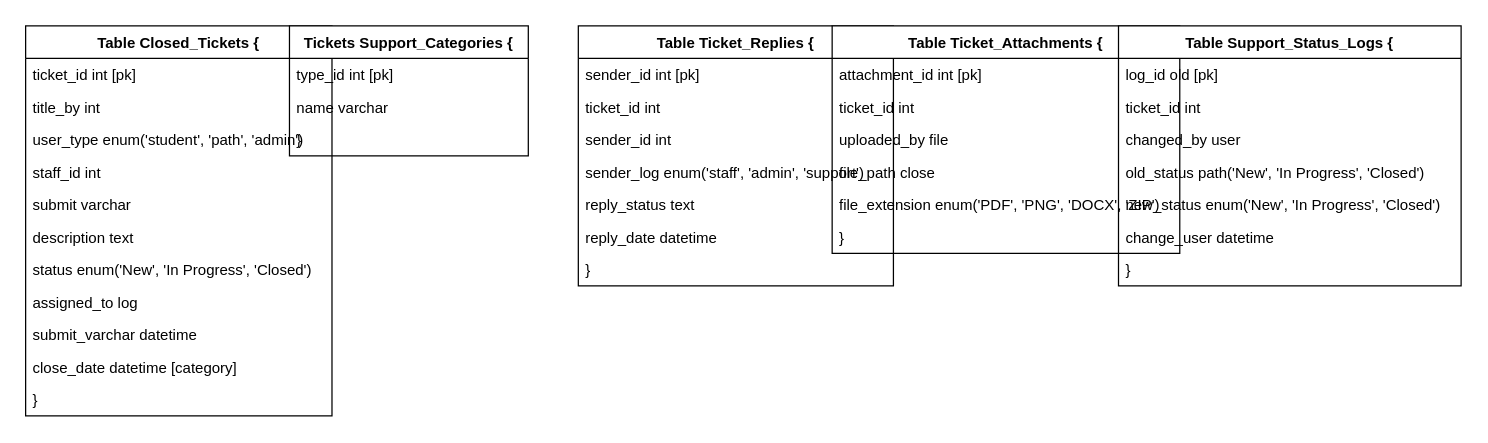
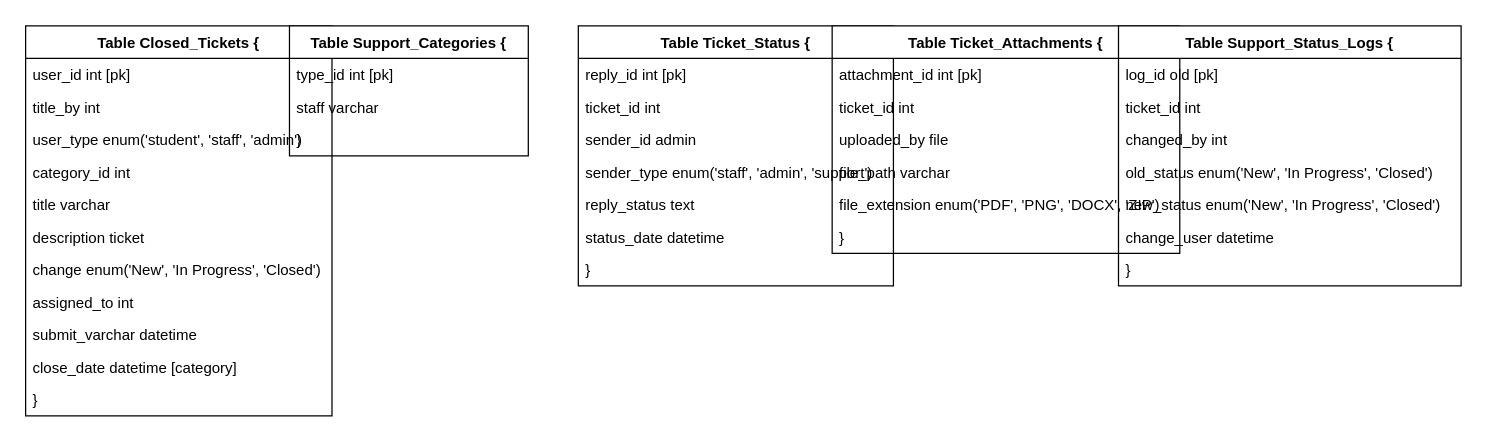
node "Tickets Support_Categories {": label "Tickets Support_Categories {" -> "Table Support_Categories {"
node "Table Ticket_Replies {": label "Table Ticket_Replies {" -> "Table Ticket_Status {"
node "ticket_id int [pk]": label "ticket_id int [pk]" -> "user_id int [pk]"
node "sender_id int [pk]": label "sender_id int [pk]" -> "reply_id int [pk]"
node "name varchar": label "name varchar" -> "staff varchar"
node "user_type enum('student', 'path', 'admin')": label "user_type enum('student', 'path', 'admin')" -> "user_type enum('student', 'staff', 'admin')"
node "sender_id int": label "sender_id int" -> "sender_id admin"
node "changed_by user": label "changed_by user" -> "changed_by int"
node "staff_id int": label "staff_id int" -> "category_id int"
node "sender_log enum('staff', 'admin', 'support')": label "sender_log enum('staff', 'admin', 'support')" -> "sender_type enum('staff', 'admin', 'support')"
node "file_path close": label "file_path close" -> "file_path varchar"
node "old_status path('New', 'In Progress', 'Closed')": label "old_status path('New', 'In Progress', 'Closed')" -> "old_status enum('New', 'In Progress', 'Closed')"
node "submit varchar": label "submit varchar" -> "title varchar"
node "description text": label "description text" -> "description ticket"
node "reply_date datetime": label "reply_date datetime" -> "status_date datetime"
node "status enum('New', 'In Progress', 'Closed')": label "status enum('New', 'In Progress', 'Closed')" -> "change enum('New', 'In Progress', 'Closed')"
node "assigned_to log": label "assigned_to log" -> "assigned_to int"
